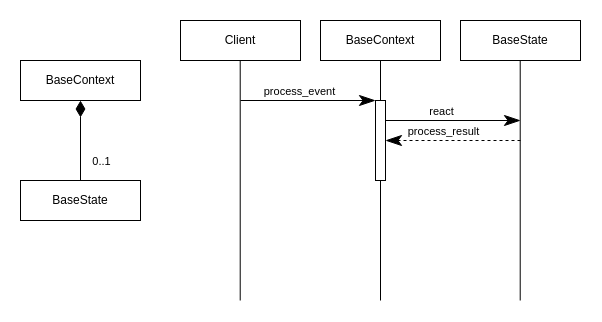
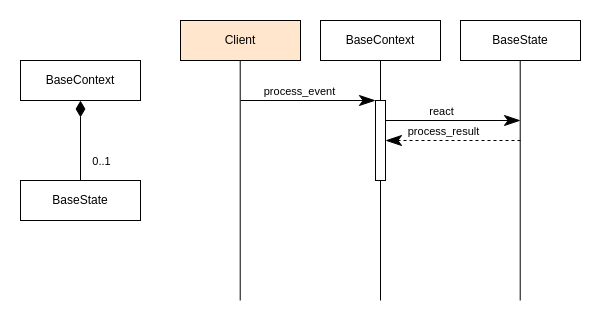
node "Client": fillcolor #ffffff -> #ffe6cc
